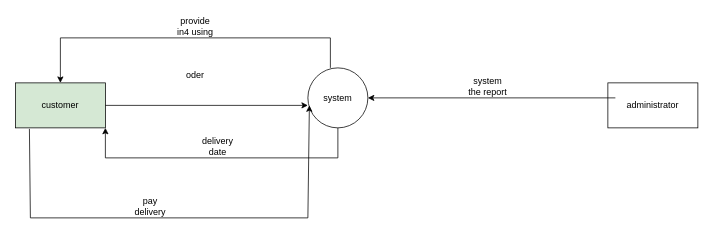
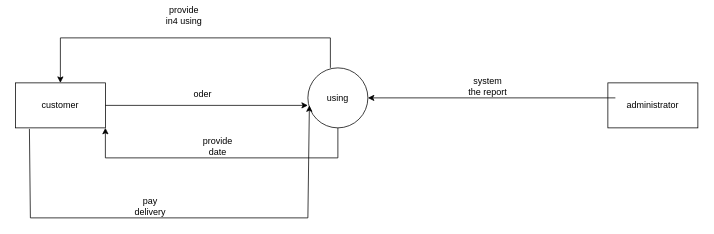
node "provide in4 using": moved (195, 27) -> (184, 15)
node "oder": moved (195, 75) -> (203, 94)
node "system": label "system" -> "using"
node "customer": fillcolor #d5e8d4 -> #ffffff
node "delivery date": label "delivery date" -> "provide date"
